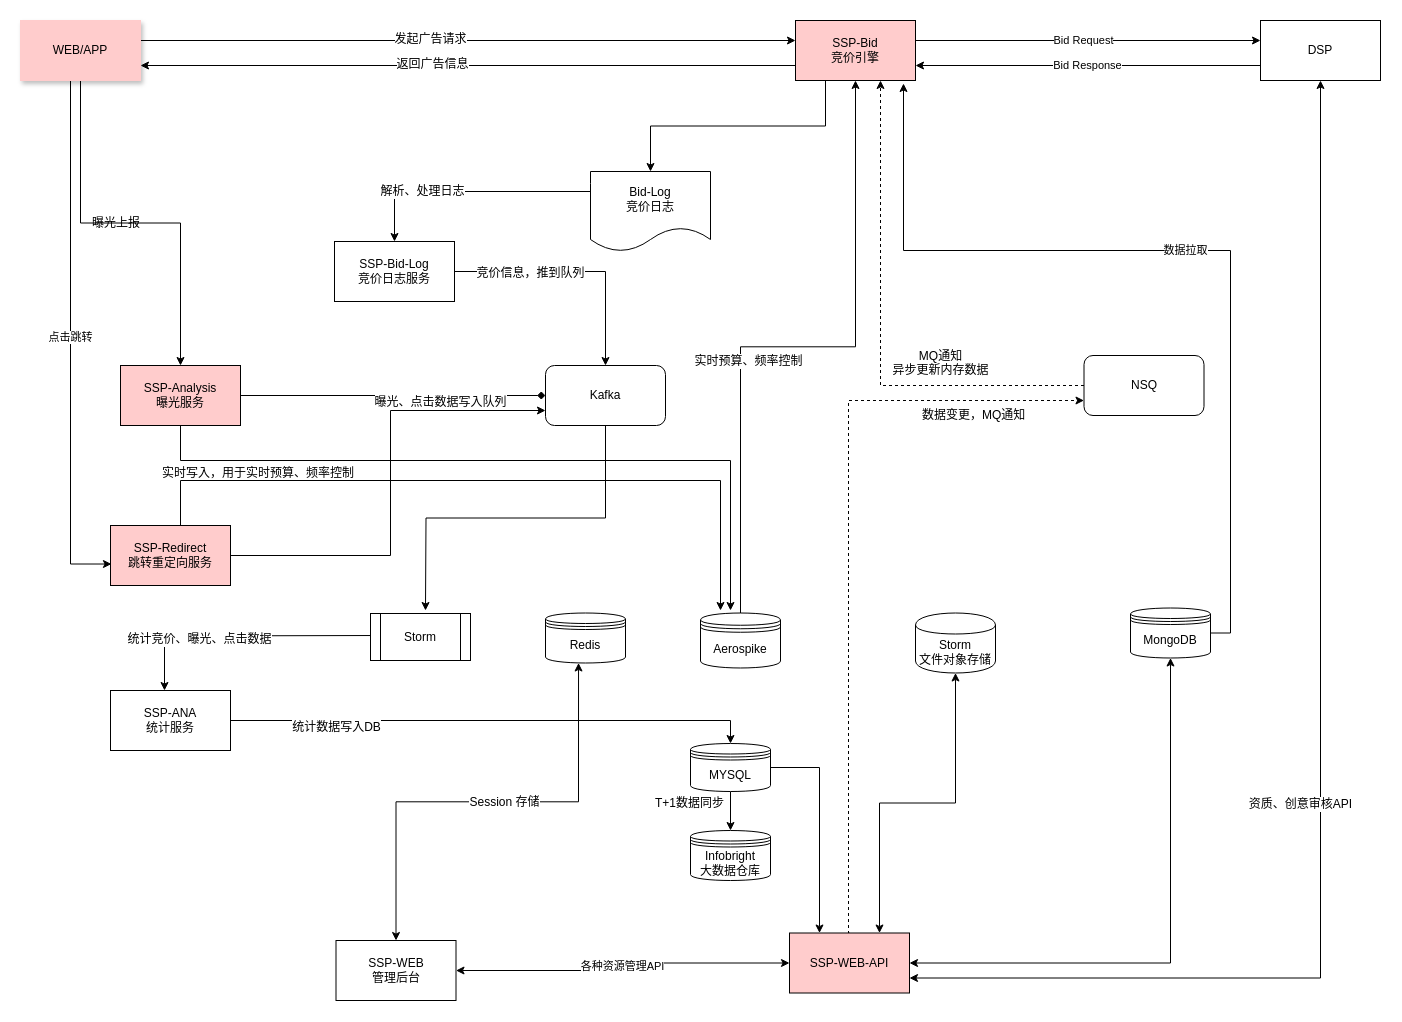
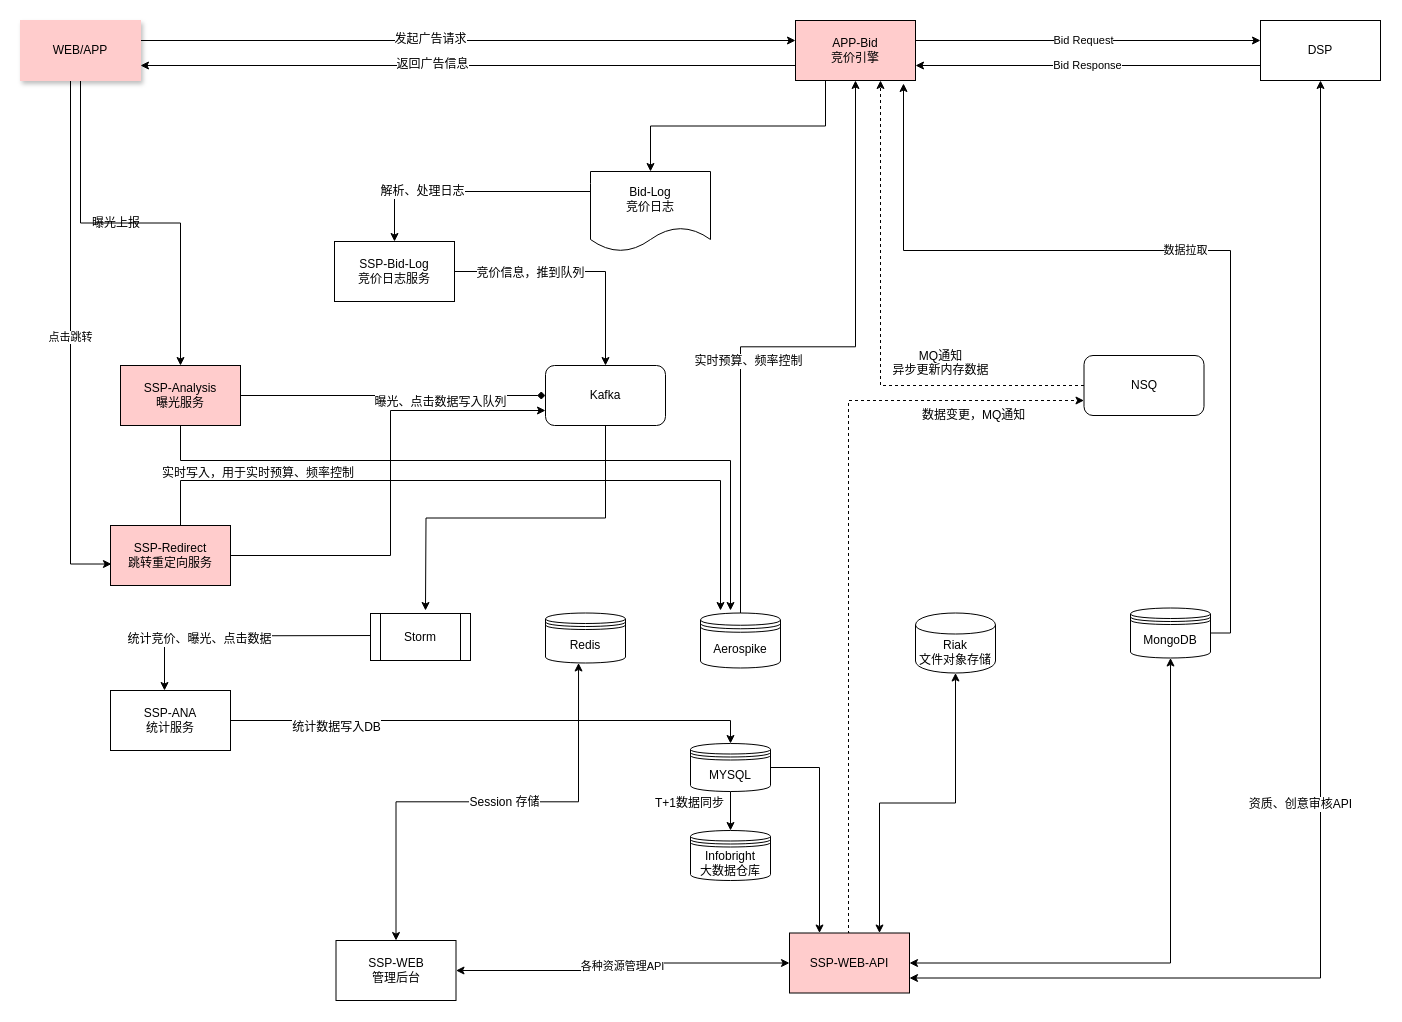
node "SSP-Bid 竞价引擎": label "SSP-Bid 竞价引擎" -> "APP-Bid 竞价引擎"
node "Storm 文件对象存储": label "Storm 文件对象存储" -> "Riak 文件对象存储"
